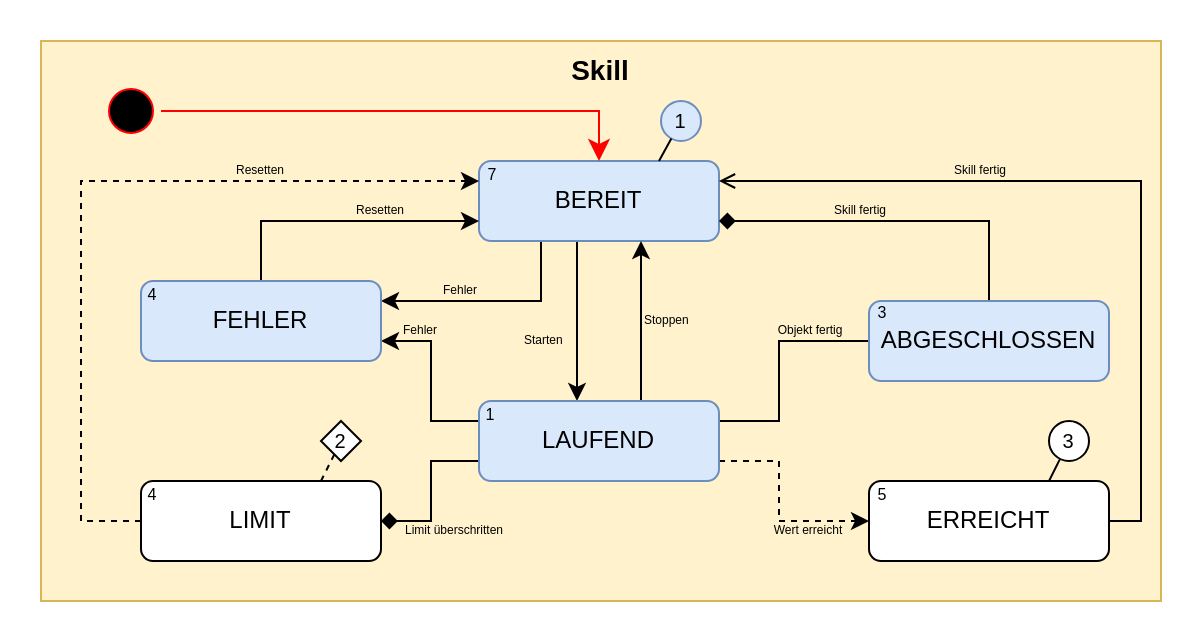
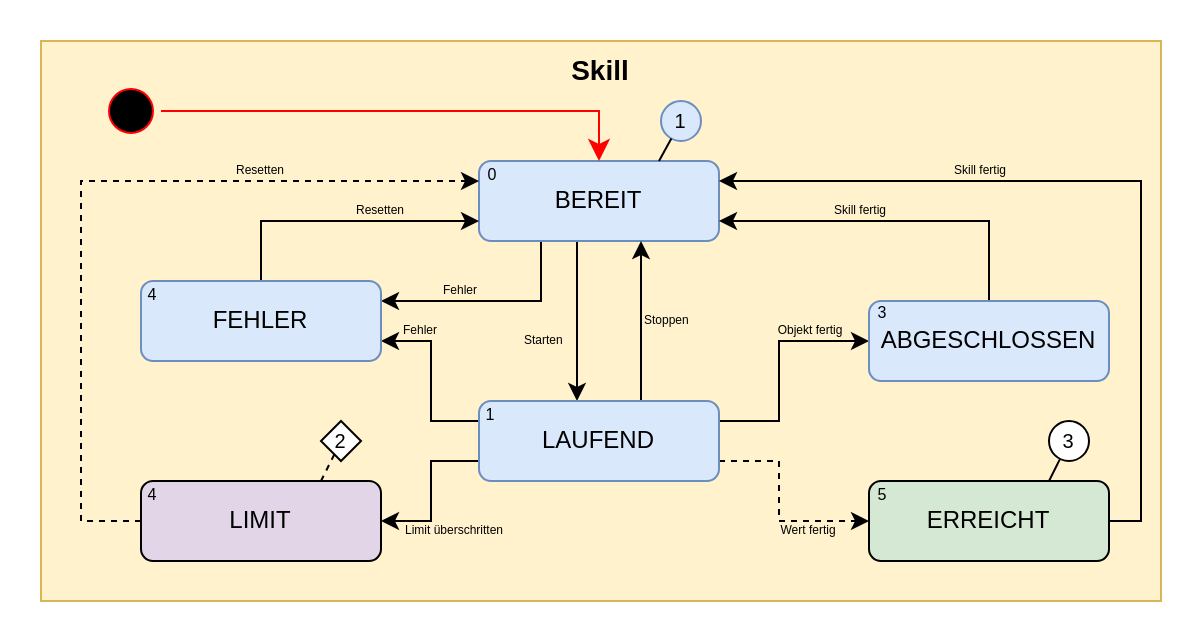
node "7": label "7" -> "0"
edge "ERREICHT" -> "BEREIT": arrowhead open -> classic
edge "ABGESCHLOSSEN" -> "BEREIT": arrowhead diamond -> classic
edge "ABGESCHLOSSEN" -- "LAUFEND": arrowhead none -> classic
node "LIMIT": fillcolor #ffffff -> #e1d5e7
edge "LAUFEND" -> "LIMIT": arrowhead diamond -> classic
node "ERREICHT": fillcolor #ffffff -> #d5e8d4
node "Wert erreicht": label "Wert erreicht" -> "Wert fertig"
